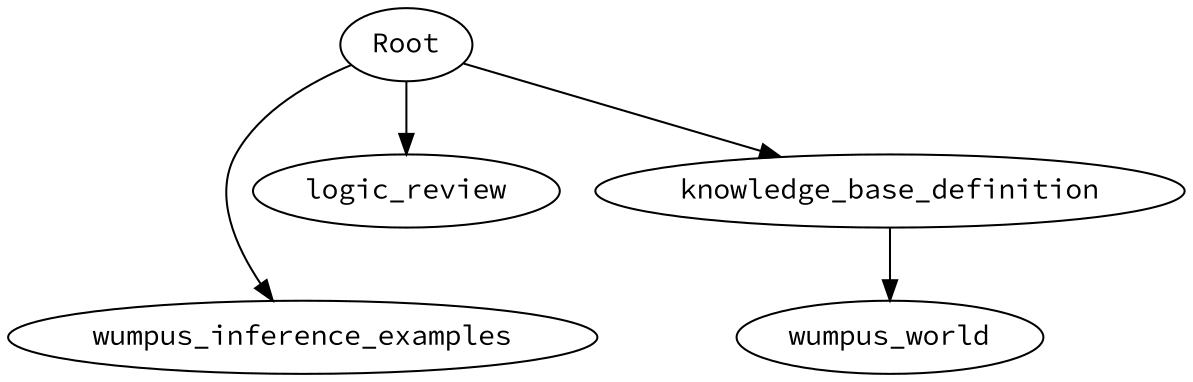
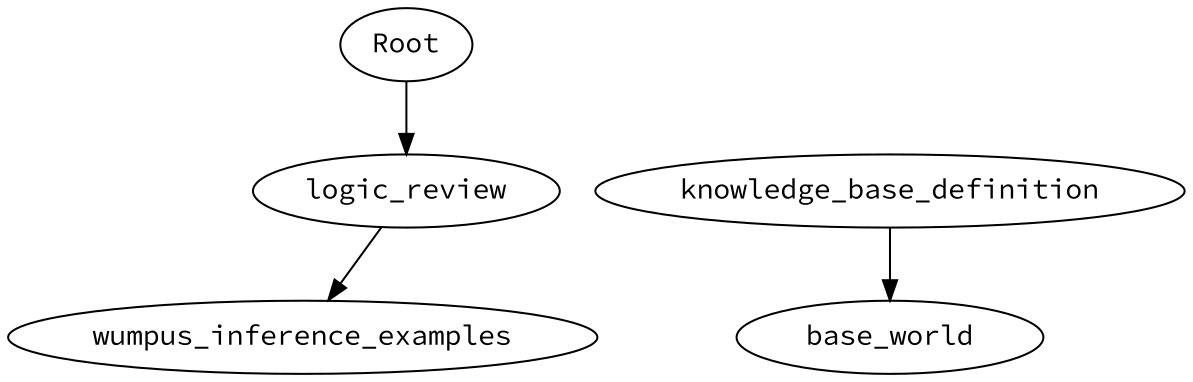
edge "Root" -> "knowledge_base_definition": removed
edge "Root" -> "wumpus_inference_examples": now "logic_review" -> "wumpus_inference_examples"
node "wumpus_world": label "wumpus_world" -> "base_world"
